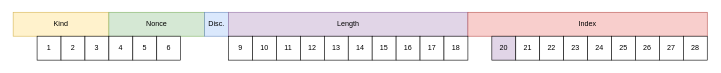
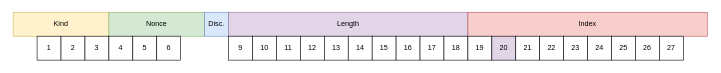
node "19": added
node "28": removed
